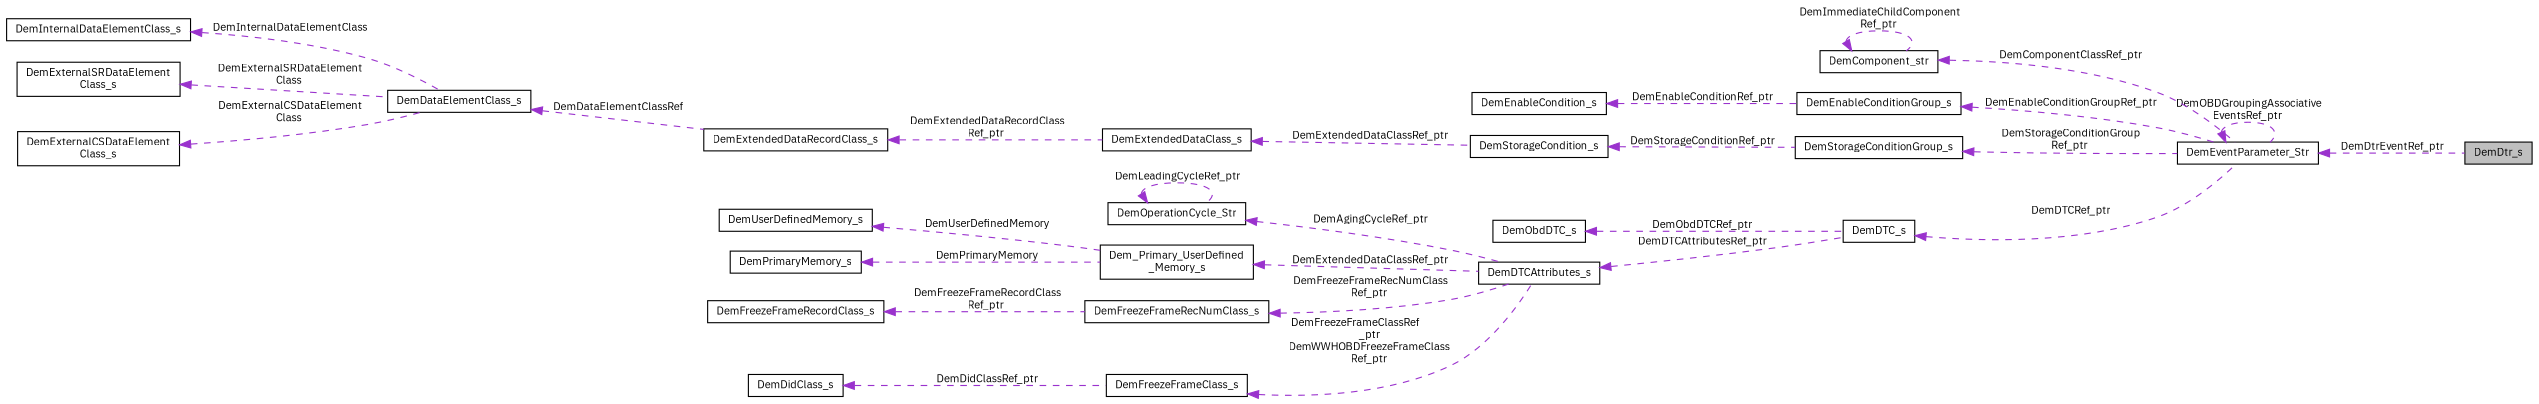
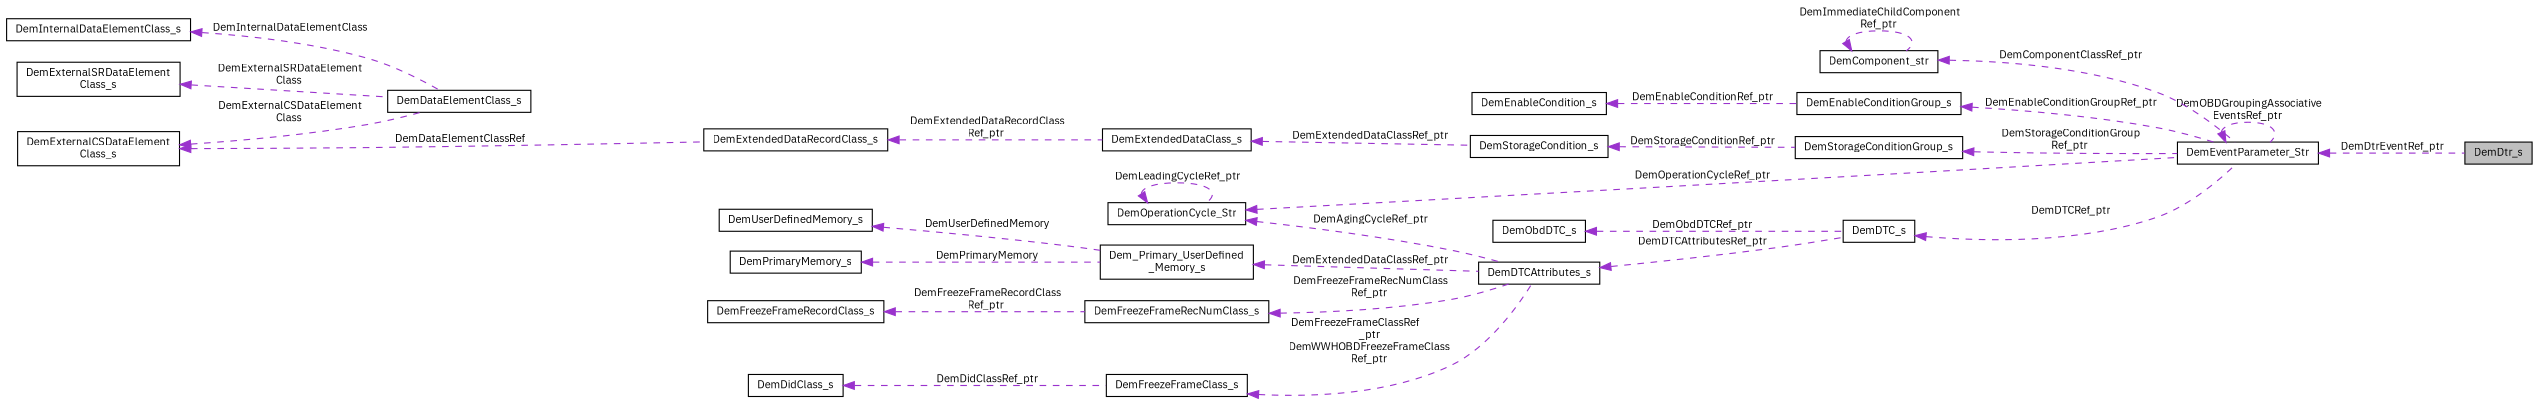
edge "DemExtendedDataRecordClass_s" -> "DemDataElementClass_s": now "DemExtendedDataRecordClass_s" -> "DemExternalCSDataElement Class_s"
edge "DemEventParameter_Str" -> "DemOperationCycle_Str": added, label "DemOperationCycleRef_ptr"
